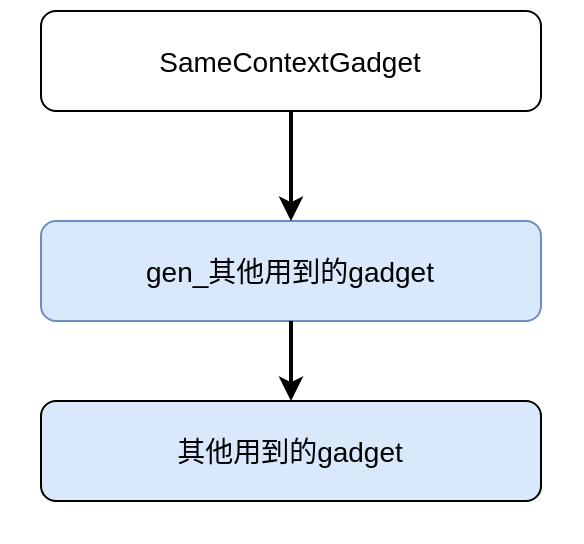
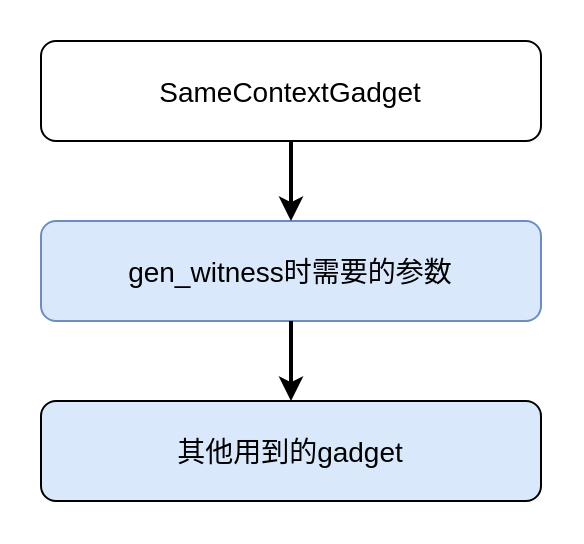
node "SameContextGadget": moved (291, 61) -> (291, 91)
node "gen_其他用到的gadget": label "gen_其他用到的gadget" -> "gen_witness时需要的参数"
